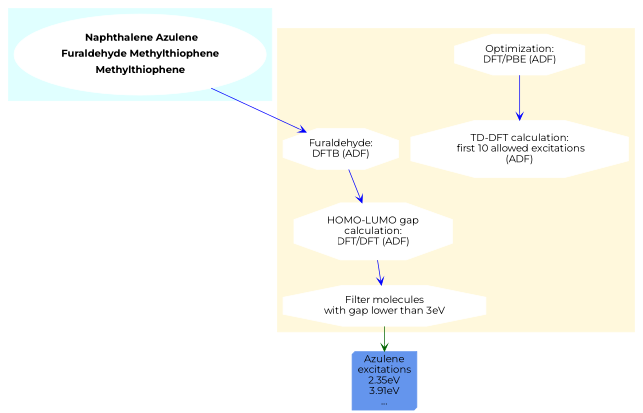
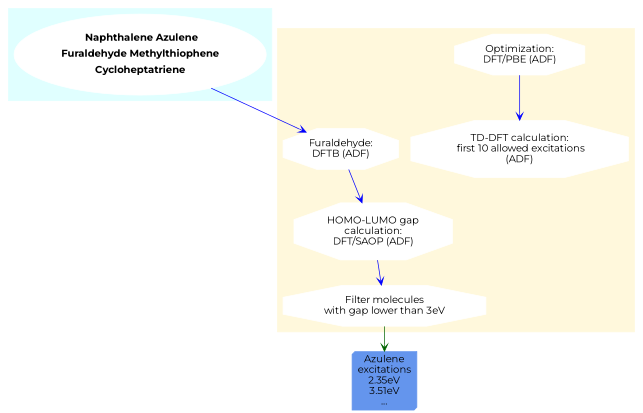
node "Naphthalene Azulene": text "Methylthiophene" -> "Cycloheptatriene"
node "HOMO-LUMO gap calculation: DFT/DFT (ADF)": label "HOMO-LUMO gap calculation: DFT/DFT (ADF)" -> "HOMO-LUMO gap calculation: DFT/SAOP (ADF)"
node "Azulene excitations 2.35eV 3.91eV ...": label "Azulene excitations 2.35eV 3.91eV ..." -> "Azulene excitations 2.35eV 3.51eV ..."
